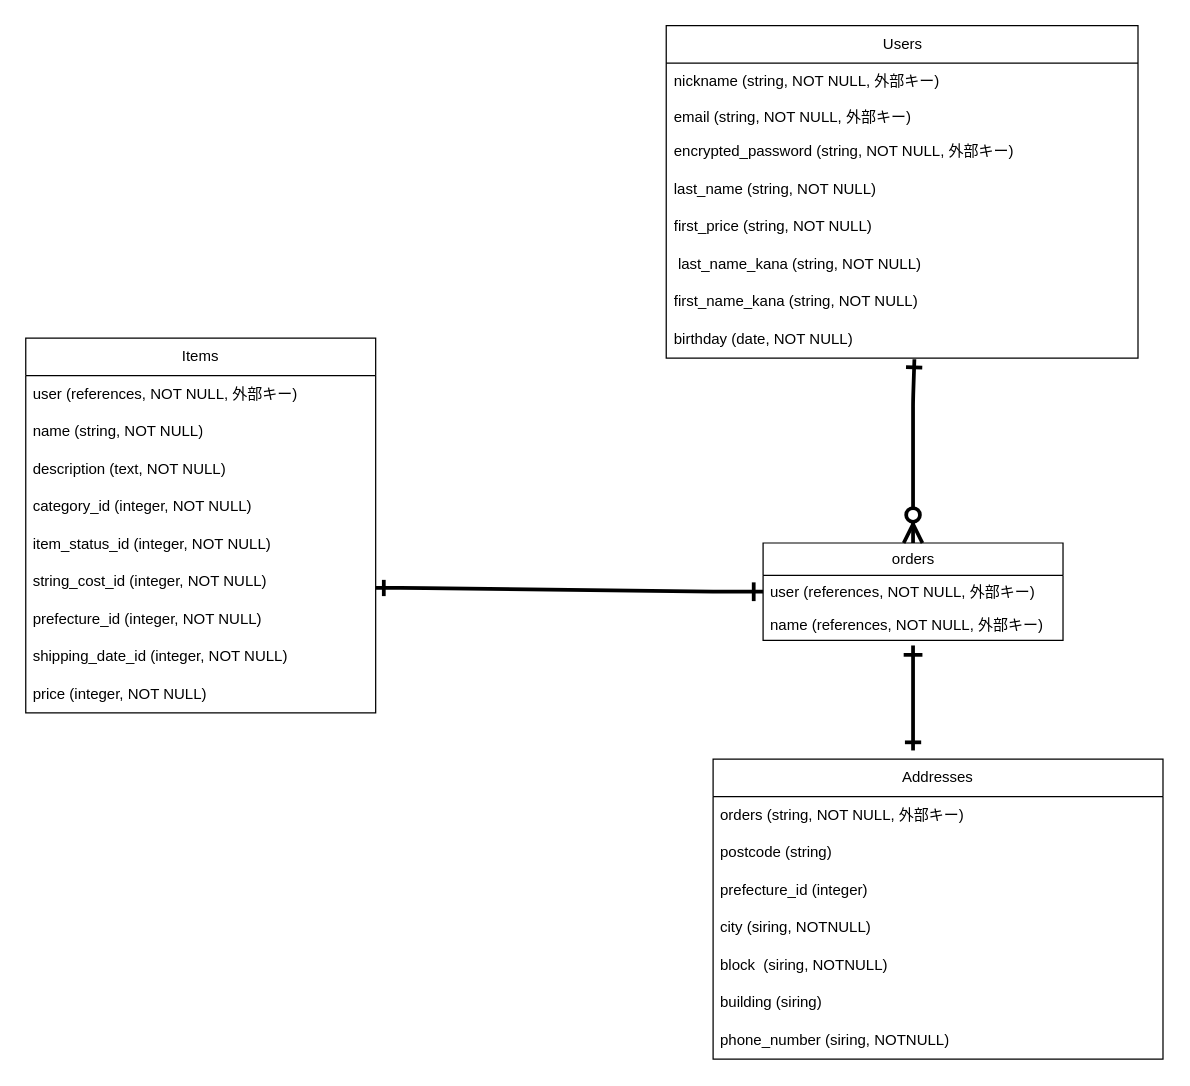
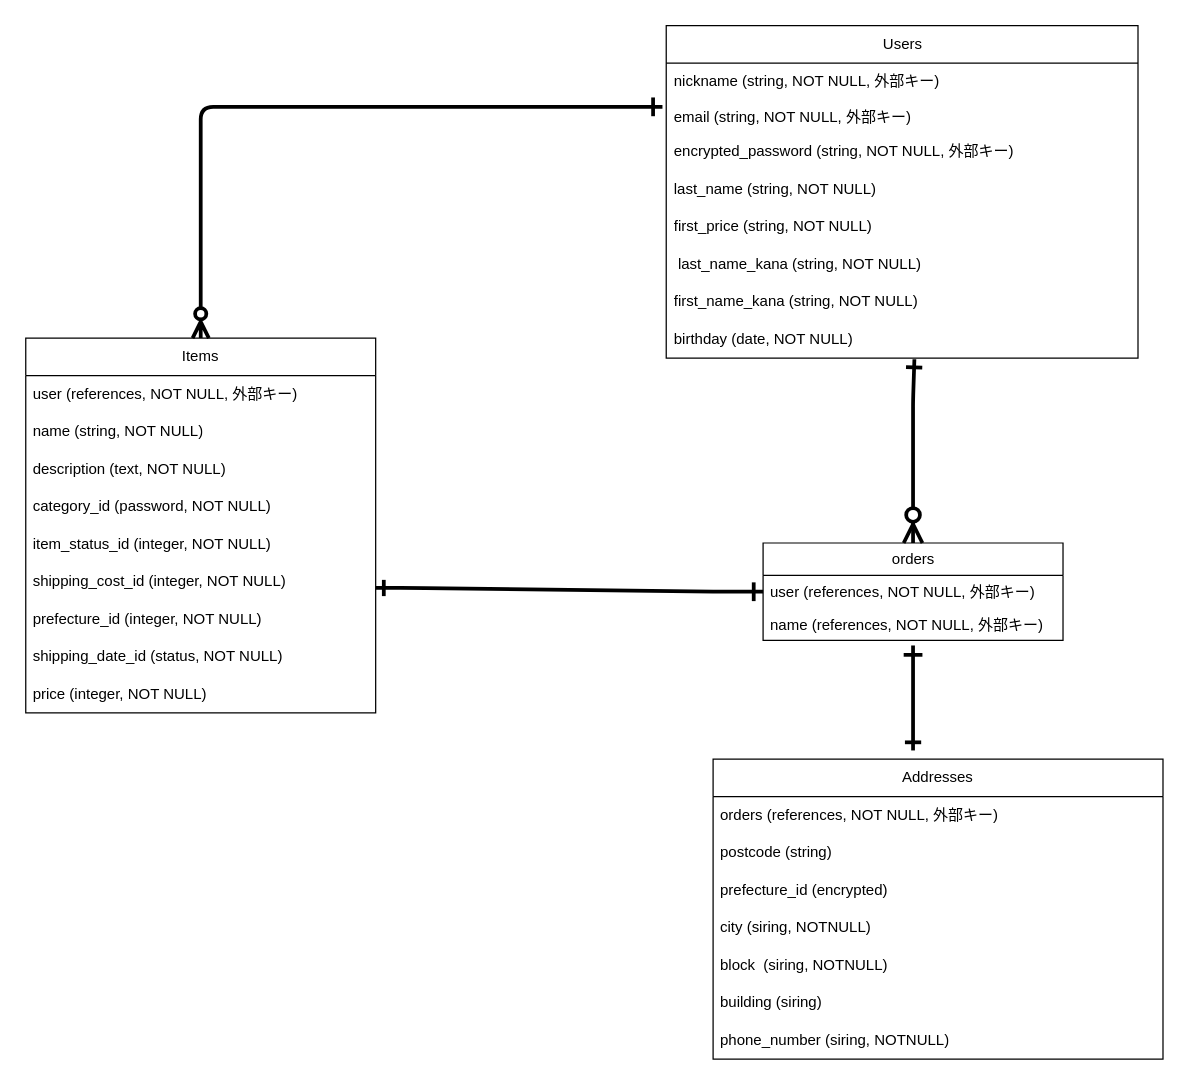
edge "email (string, NOT NULL, 外部キー)" -- "Items": added
node "category_id (integer, NOT NULL)": label "category_id (integer, NOT NULL)" -> "category_id (password, NOT NULL)"
node "string_cost_id (integer, NOT NULL)": label "string_cost_id (integer, NOT NULL)" -> "shipping_cost_id (integer, NOT NULL)"
node "shipping_date_id (integer, NOT NULL)": label "shipping_date_id (integer, NOT NULL)" -> "shipping_date_id (status, NOT NULL)"
node "orders (string, NOT NULL, 外部キー)": label "orders (string, NOT NULL, 外部キー)" -> "orders (references, NOT NULL, 外部キー)"
node "prefecture_id (integer)": label "prefecture_id (integer)" -> "prefecture_id (encrypted)"
